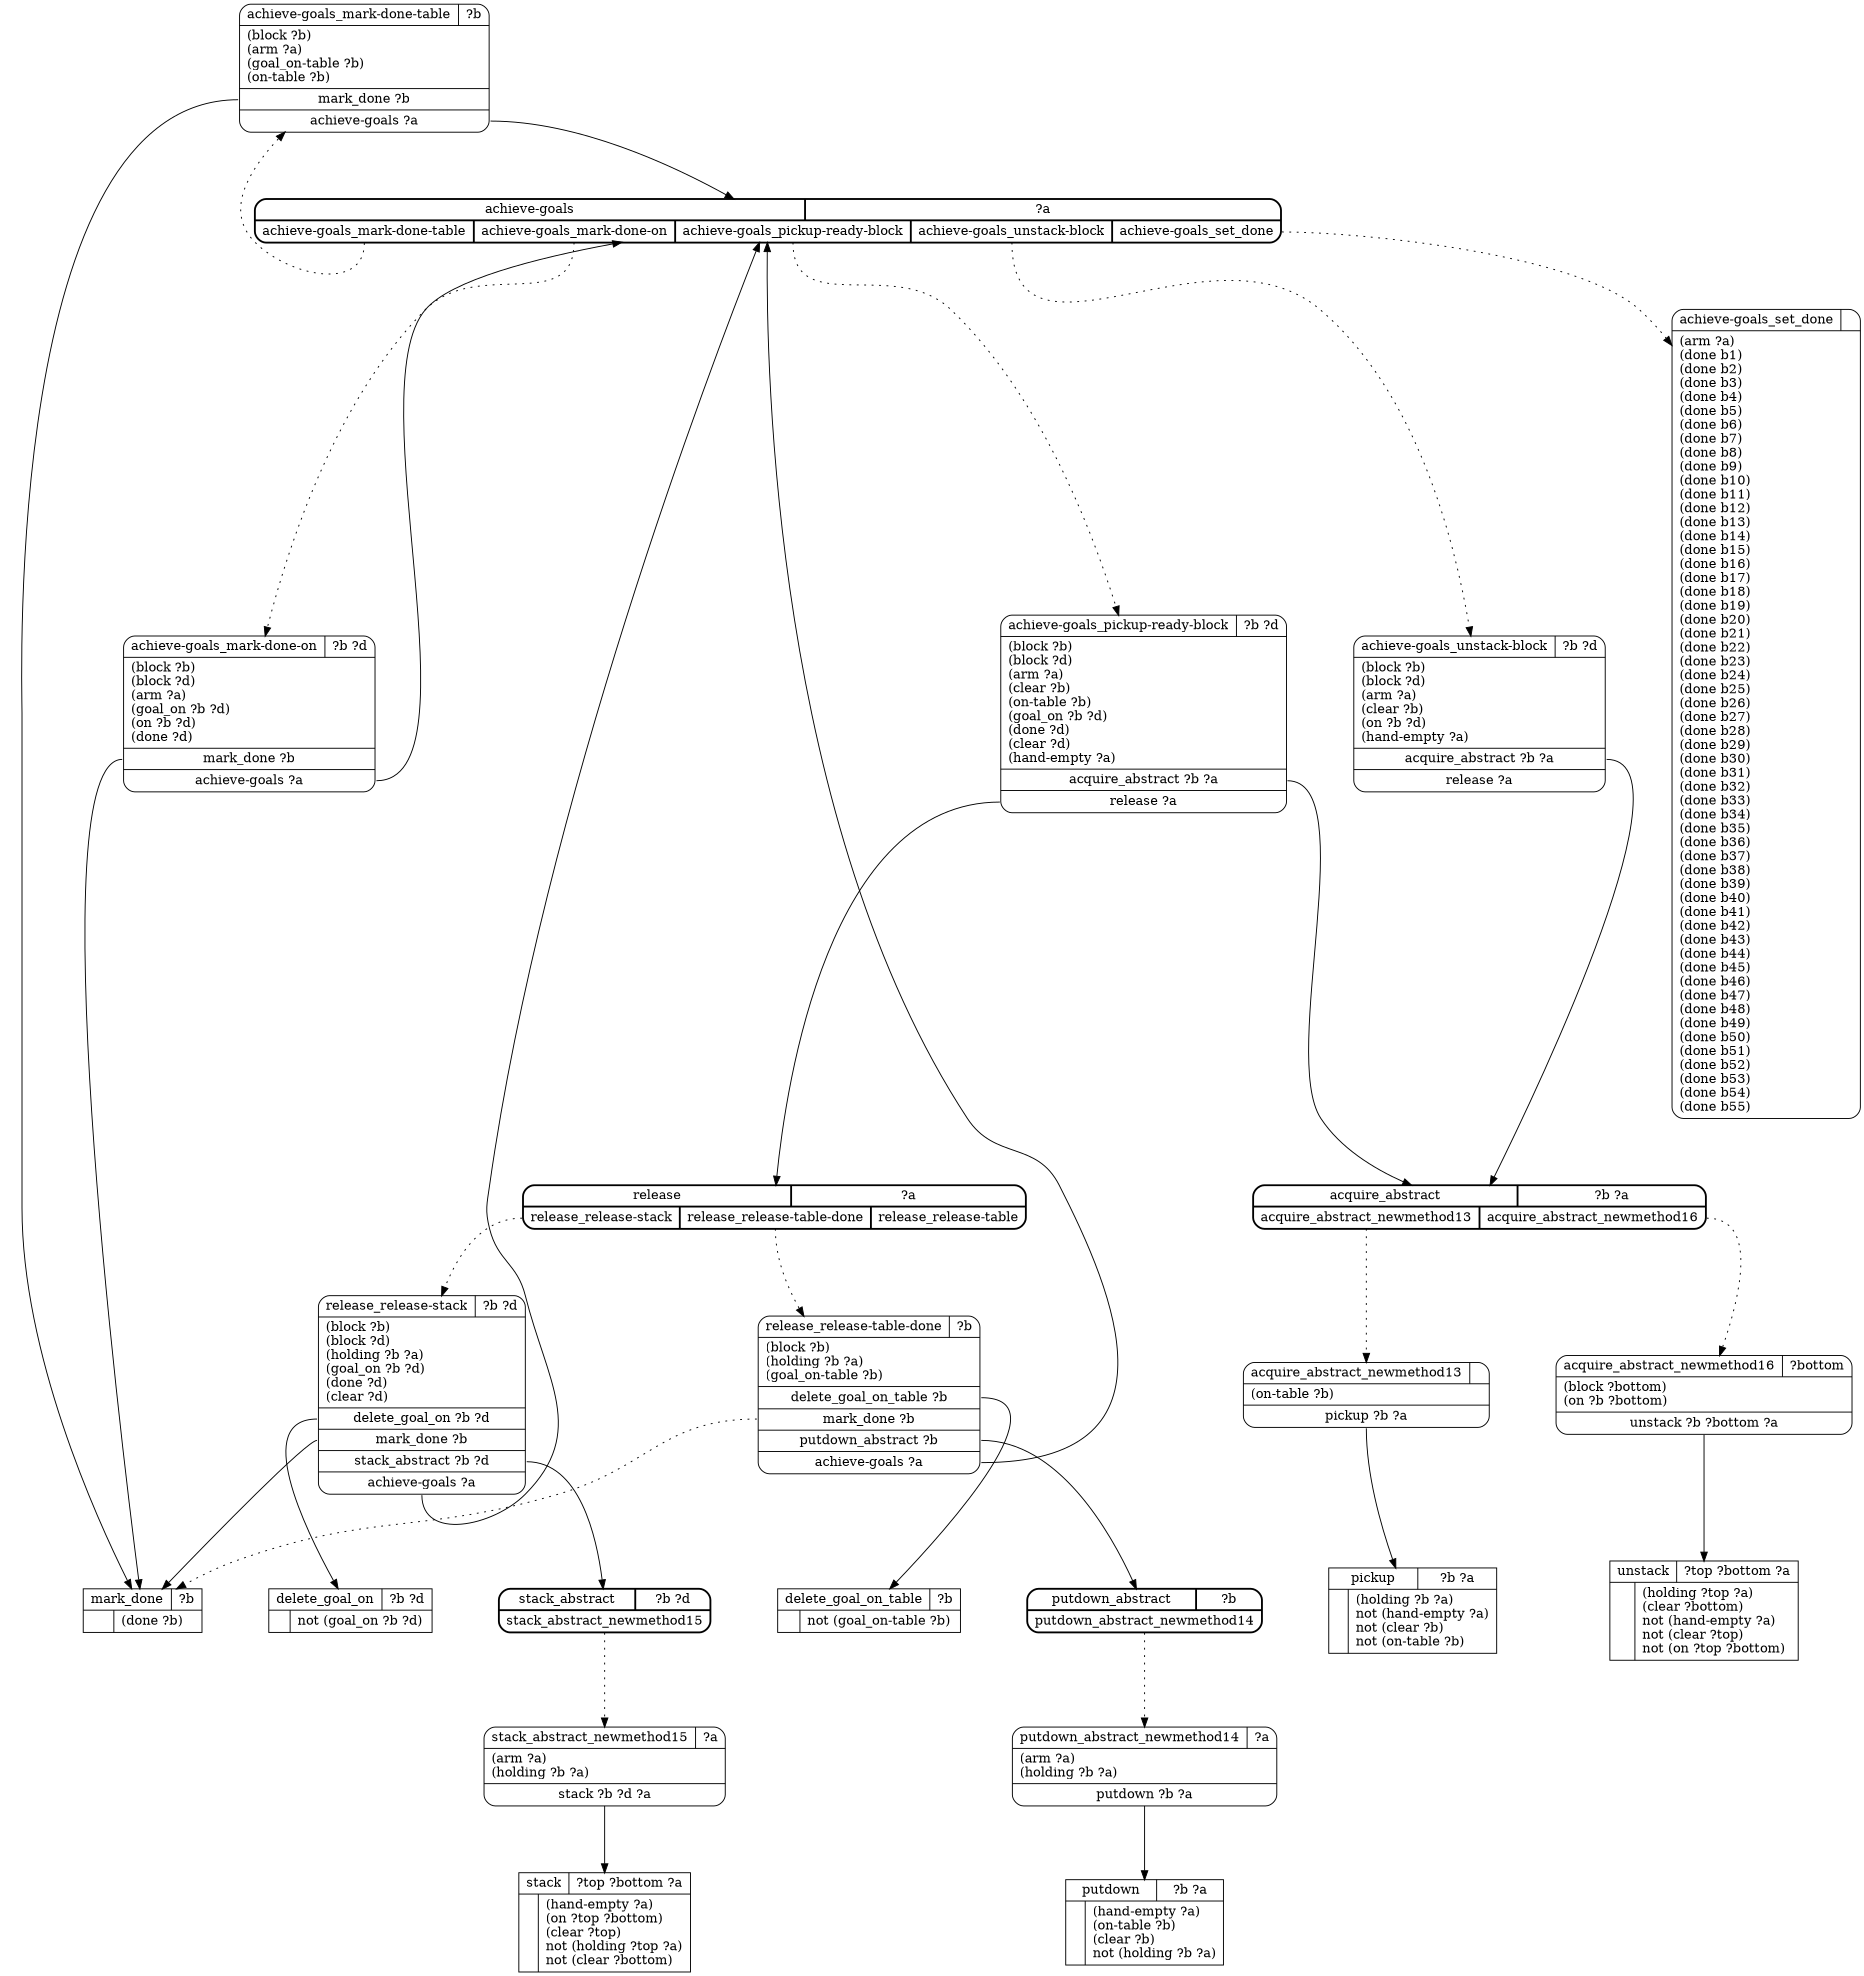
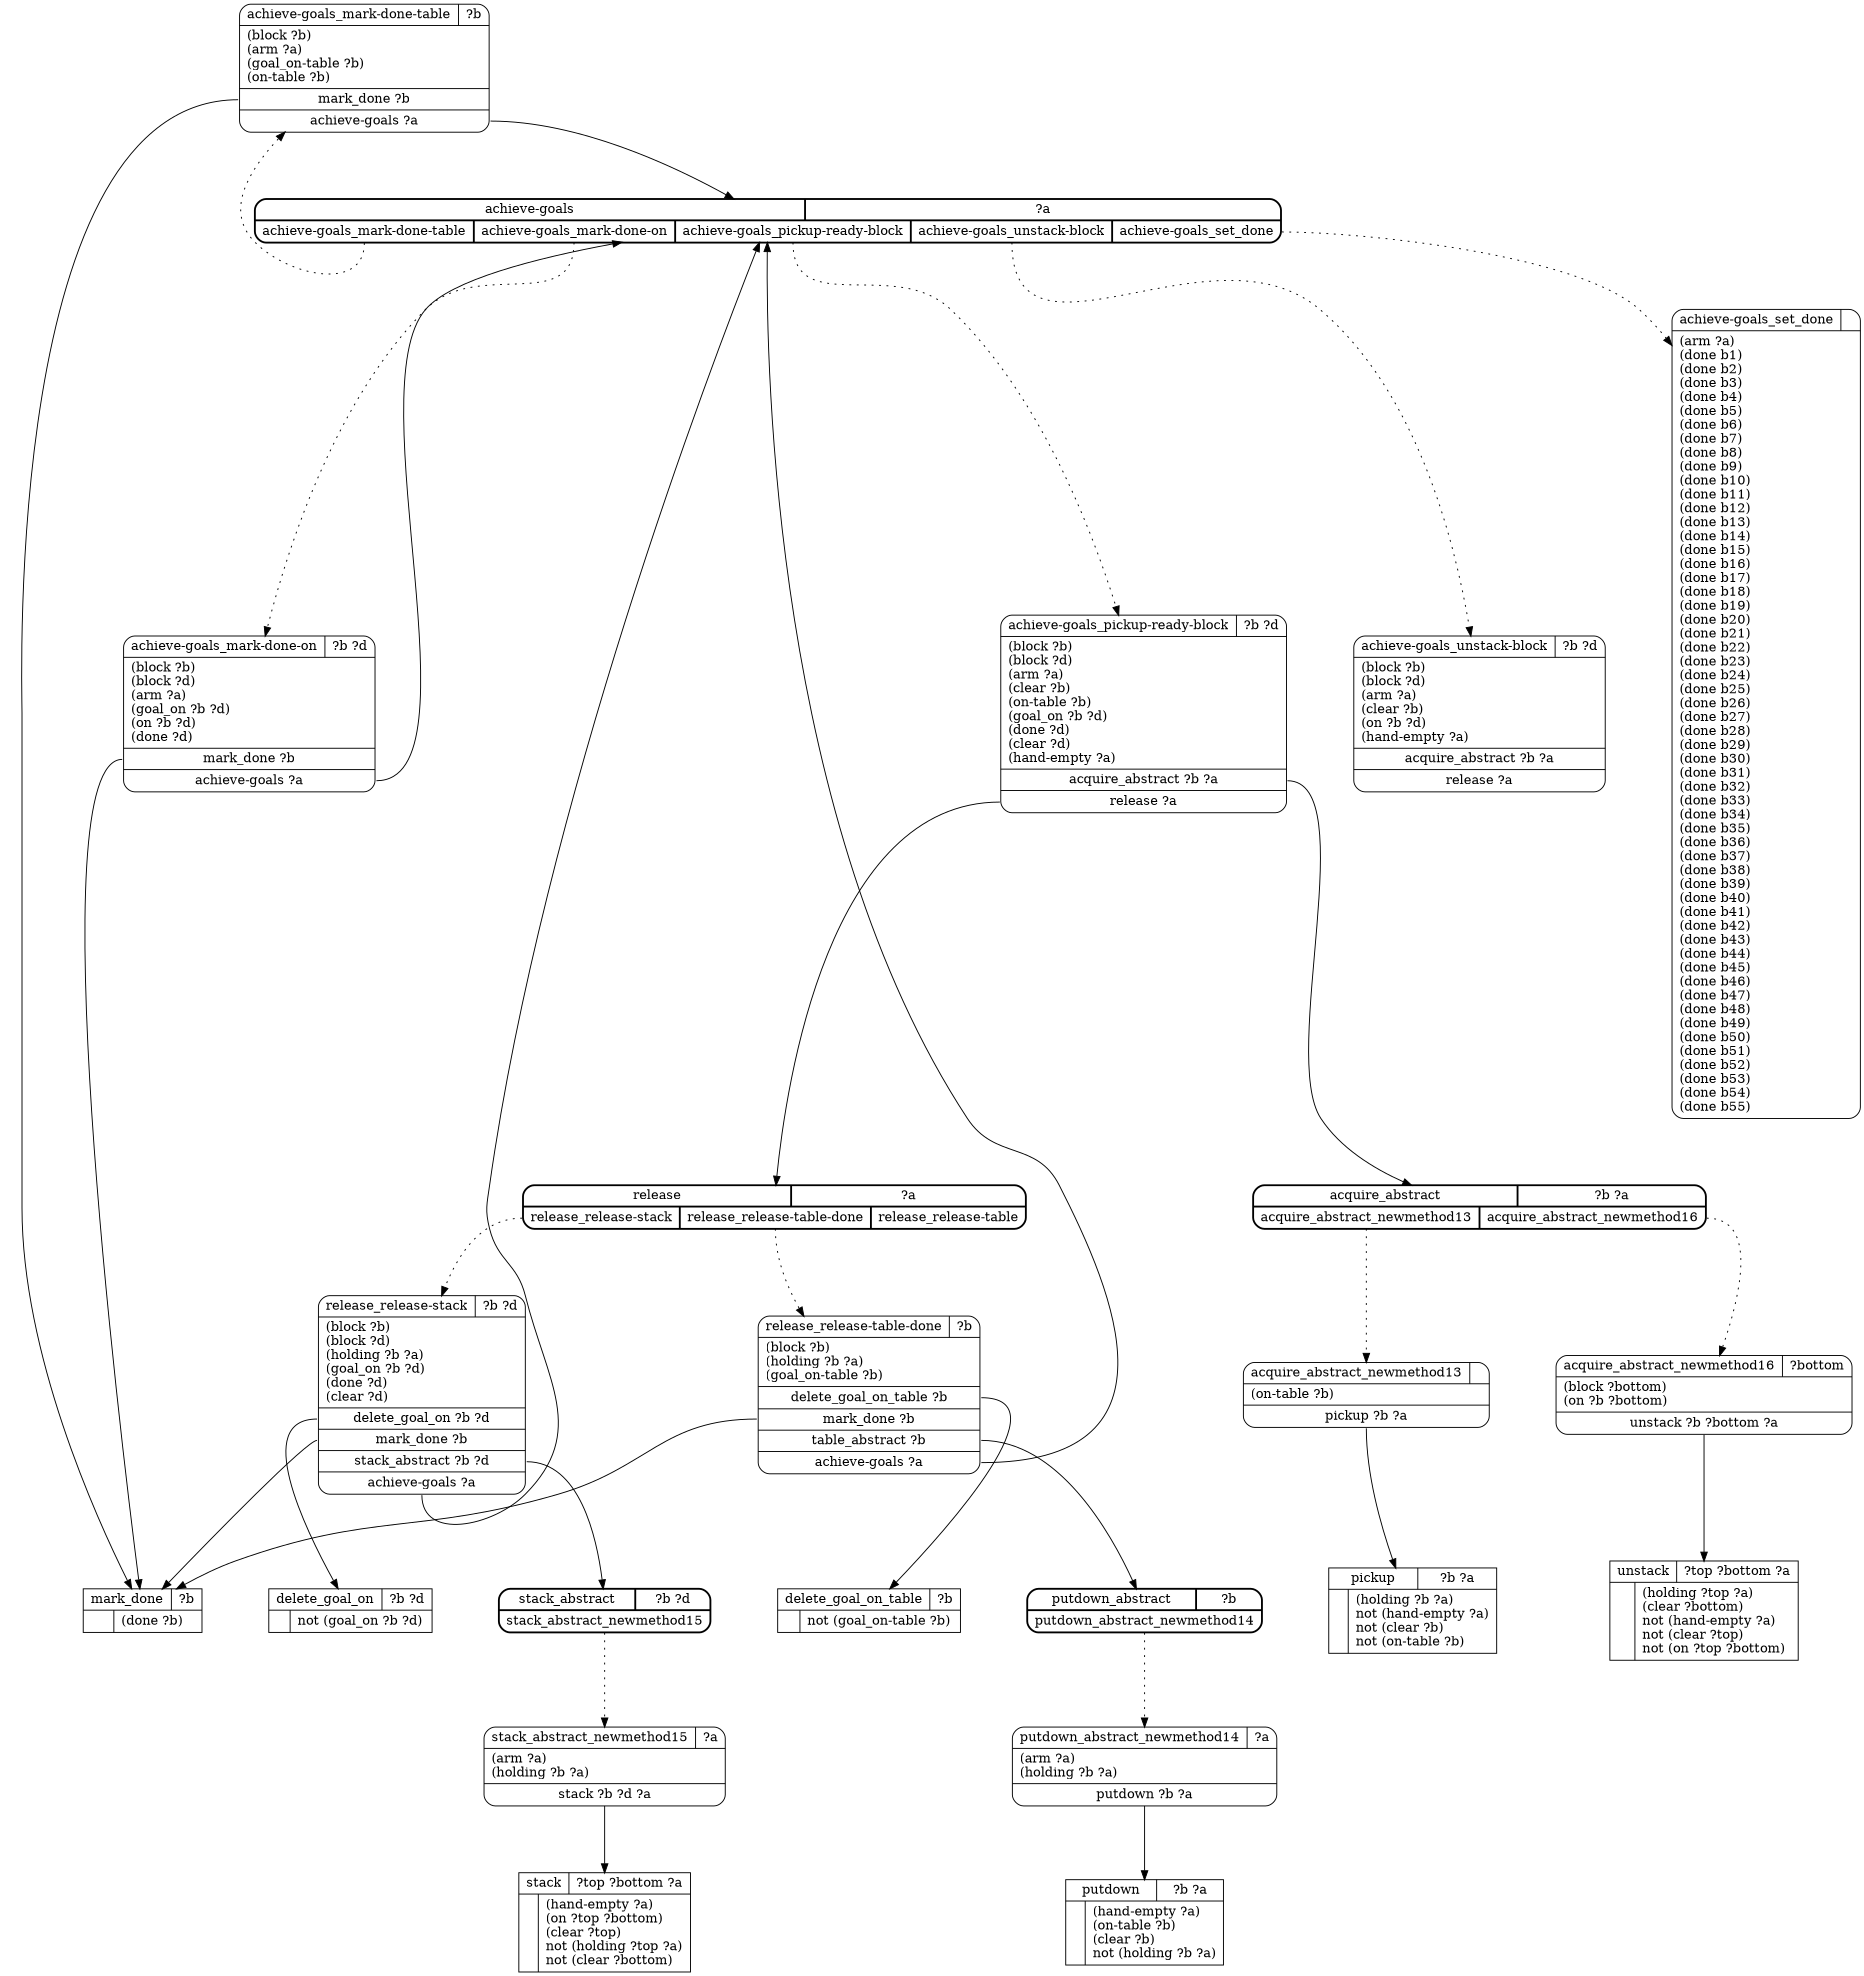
edge "achieve-goals_unstack-block" -> "acquire_abstract": removed
node "release_release-table-done": text "putdown_abstract ?b" -> "table_abstract ?b"
edge "release_release-table-done" -> "mark_done": style dotted -> solid
